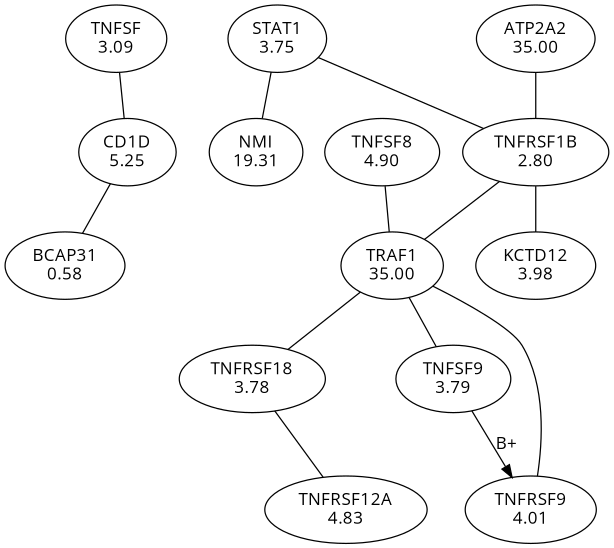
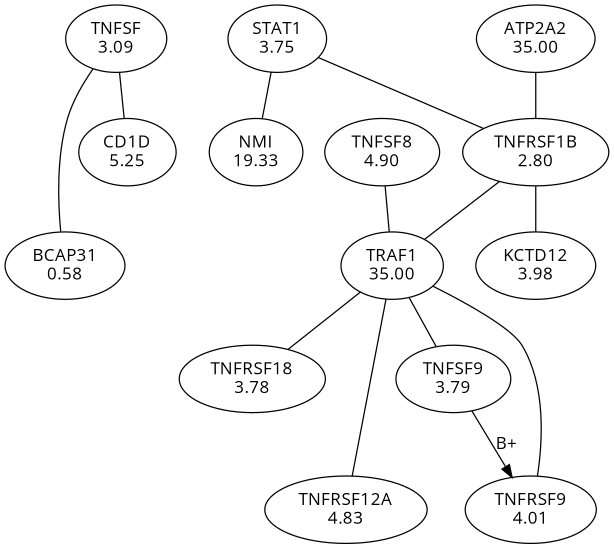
node "NMI 19.31": label "NMI 19.31" -> "NMI 19.33"
edge "CD1D 5.25" -- "BCAP31 0.58": now "TNFSF 3.09" -- "BCAP31 0.58"
edge "TNFRSF18 3.78" -- "TNFRSF12A 4.83": now "TRAF1 35.00" -- "TNFRSF12A 4.83"
